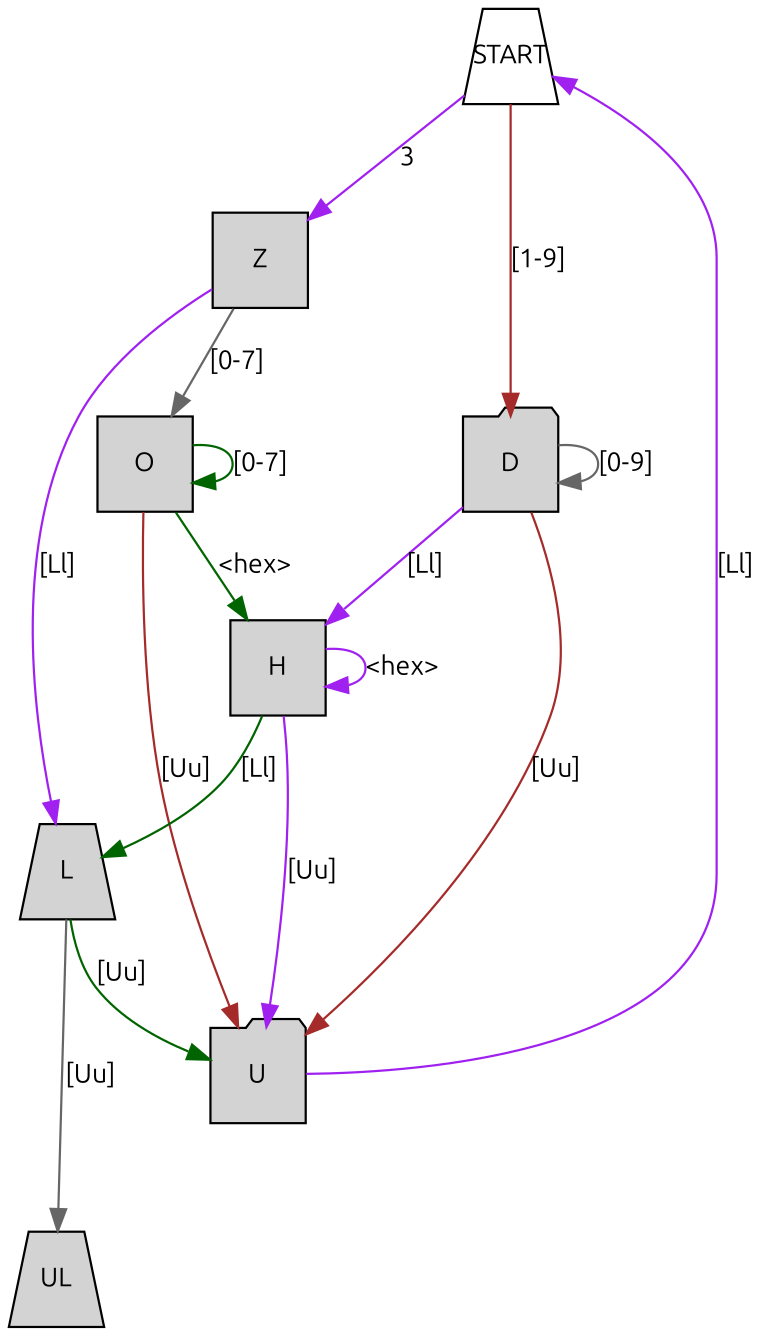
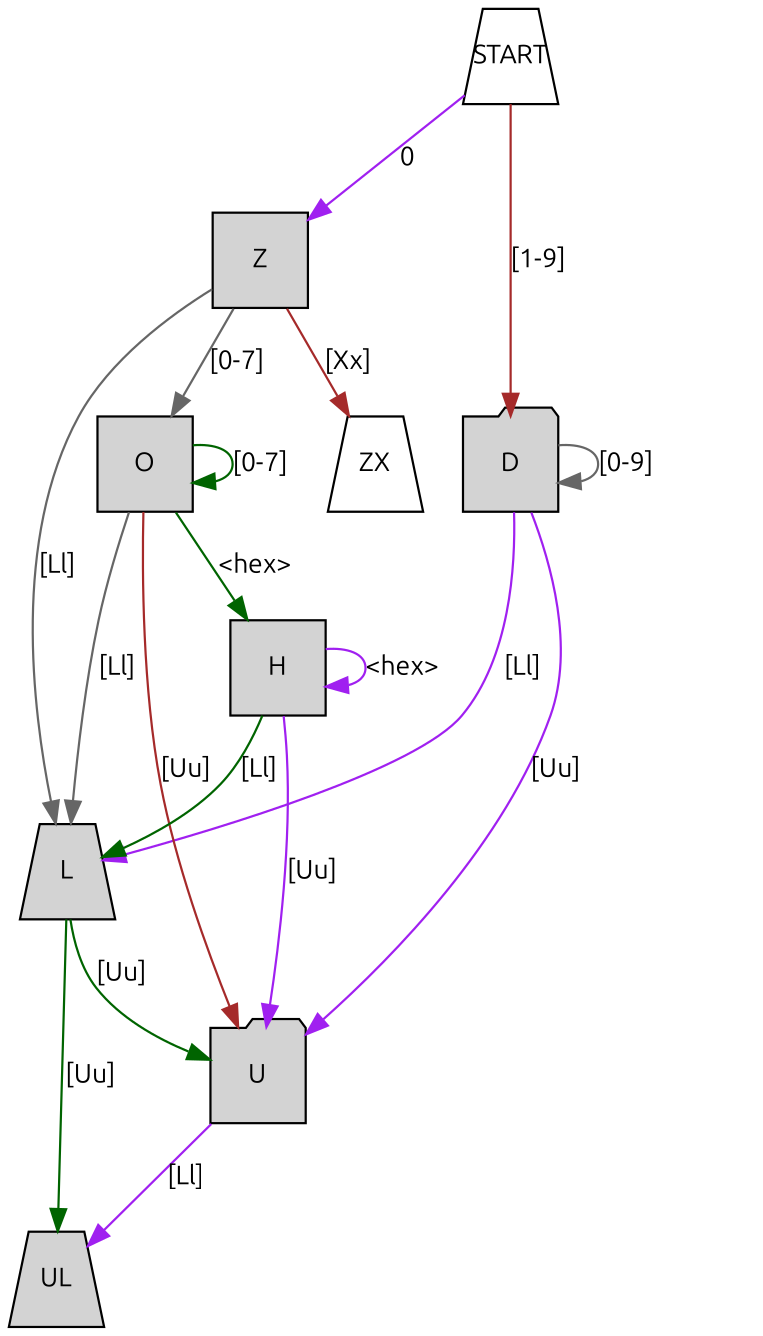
edge "START" -> "Z": label "3" -> "0"
node "ZX": added
edge "Z" -> "L": color purple -> gray40
edge "D" -> "H": now "D" -> "L"
edge "O" -> "L": added, label "[Ll]"
edge "U" -> "START": now "U" -> "UL"
edge "D" -> "U": color brown -> purple
edge "L" -> "UL": color gray40 -> darkgreen
